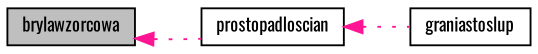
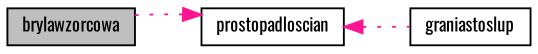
edge "prostopadloscian" -> "brylawzorcowa": reversed
